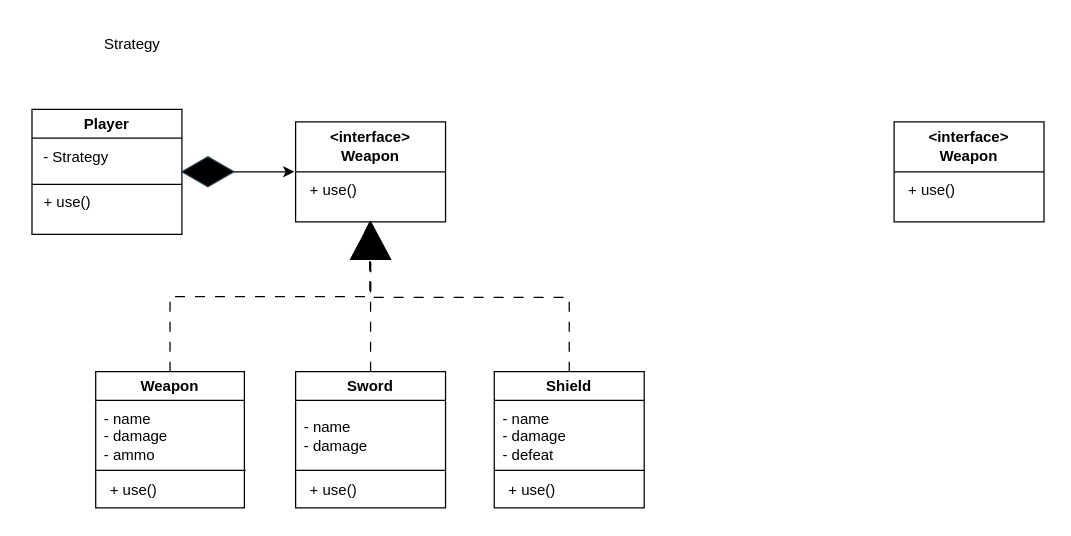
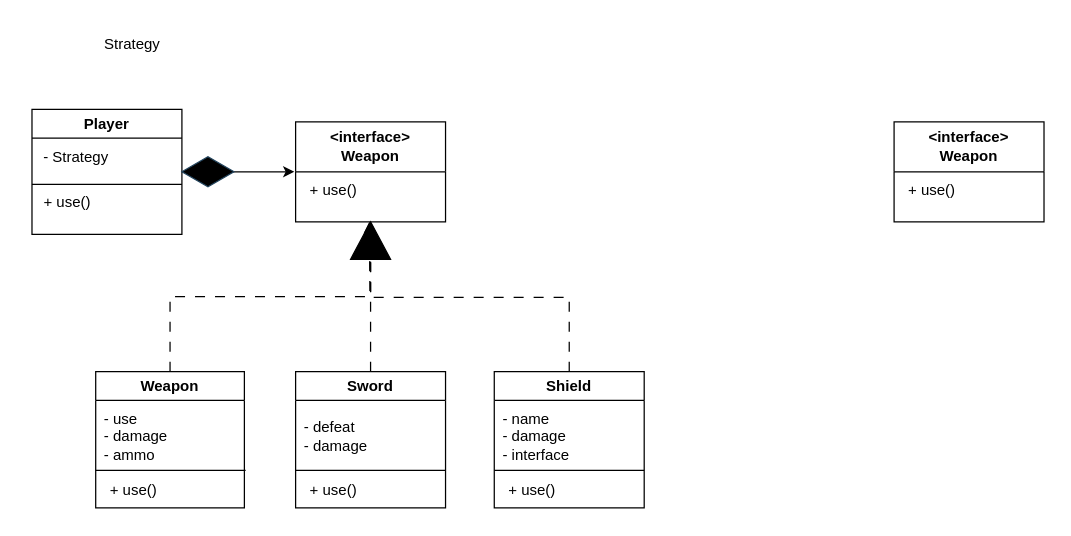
node "- name - damage - ammo": label "- name - damage - ammo" -> "- use - damage - ammo"
node "- name - damage": label "- name - damage" -> "- defeat - damage"
node "- name - damage - defeat": label "- name - damage - defeat" -> "- name - damage - interface"
